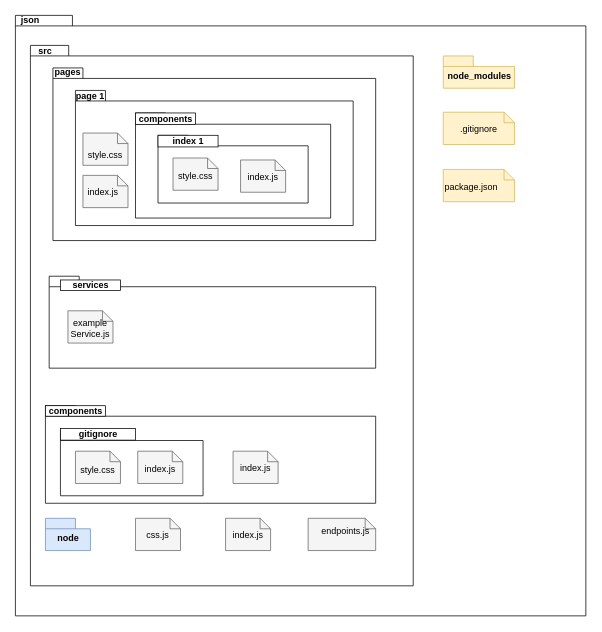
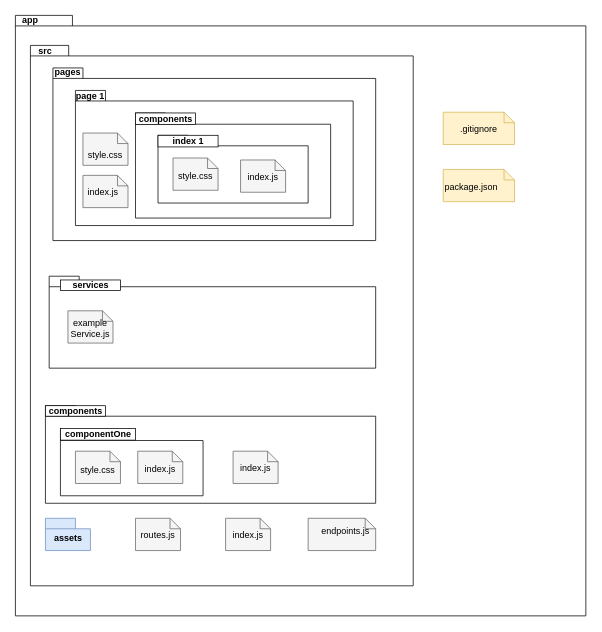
node "json": label "json" -> "app"
node "node_modules": removed
node "gitignore": label "gitignore" -> "componentOne"
node "css.js": label "css.js" -> "routes.js"
node "node": label "node" -> "assets"
